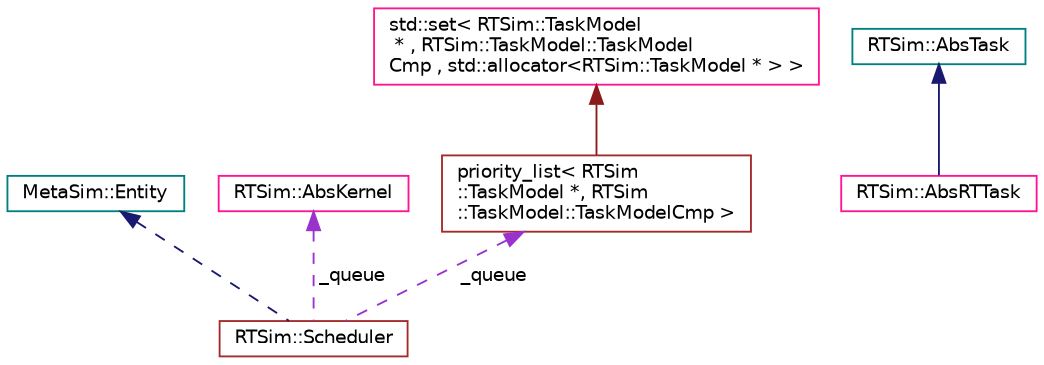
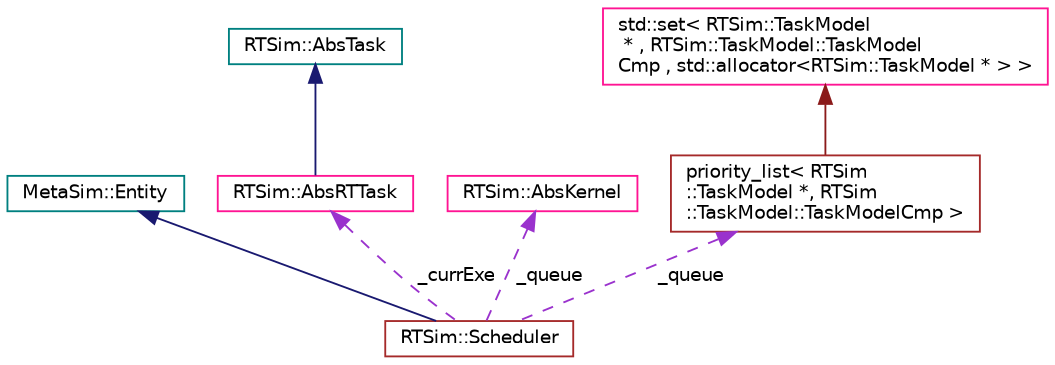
edge "RTSim::Scheduler" -> "MetaSim::Entity": style dashed -> solid
edge "RTSim::Scheduler" -> "RTSim::AbsRTTask": added, label "_currExe"
